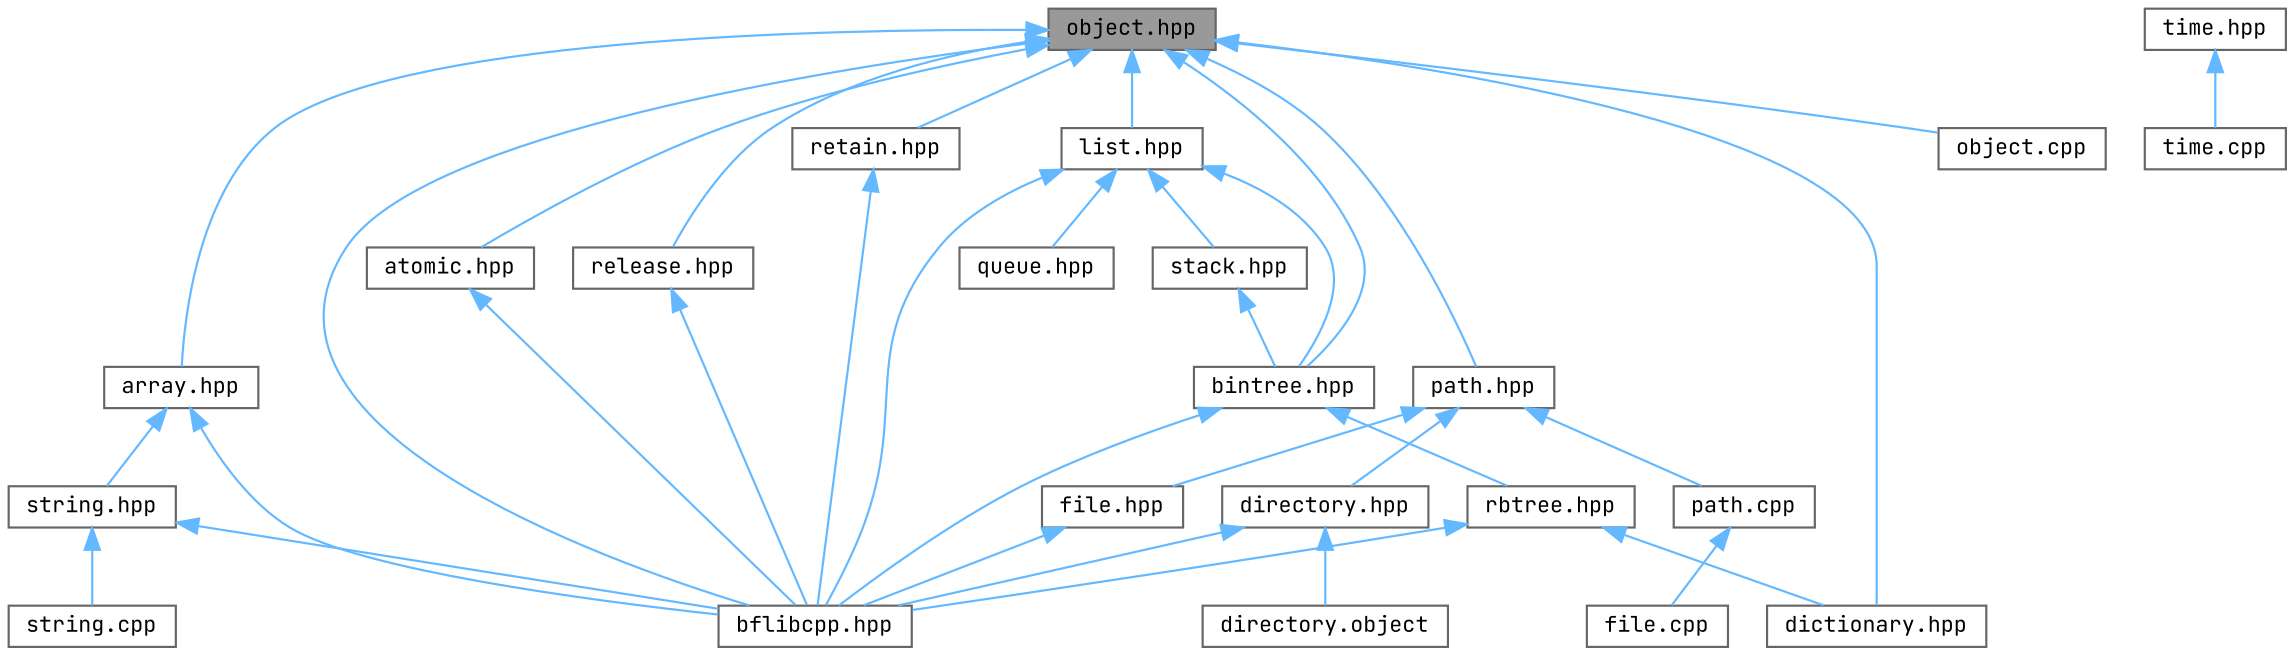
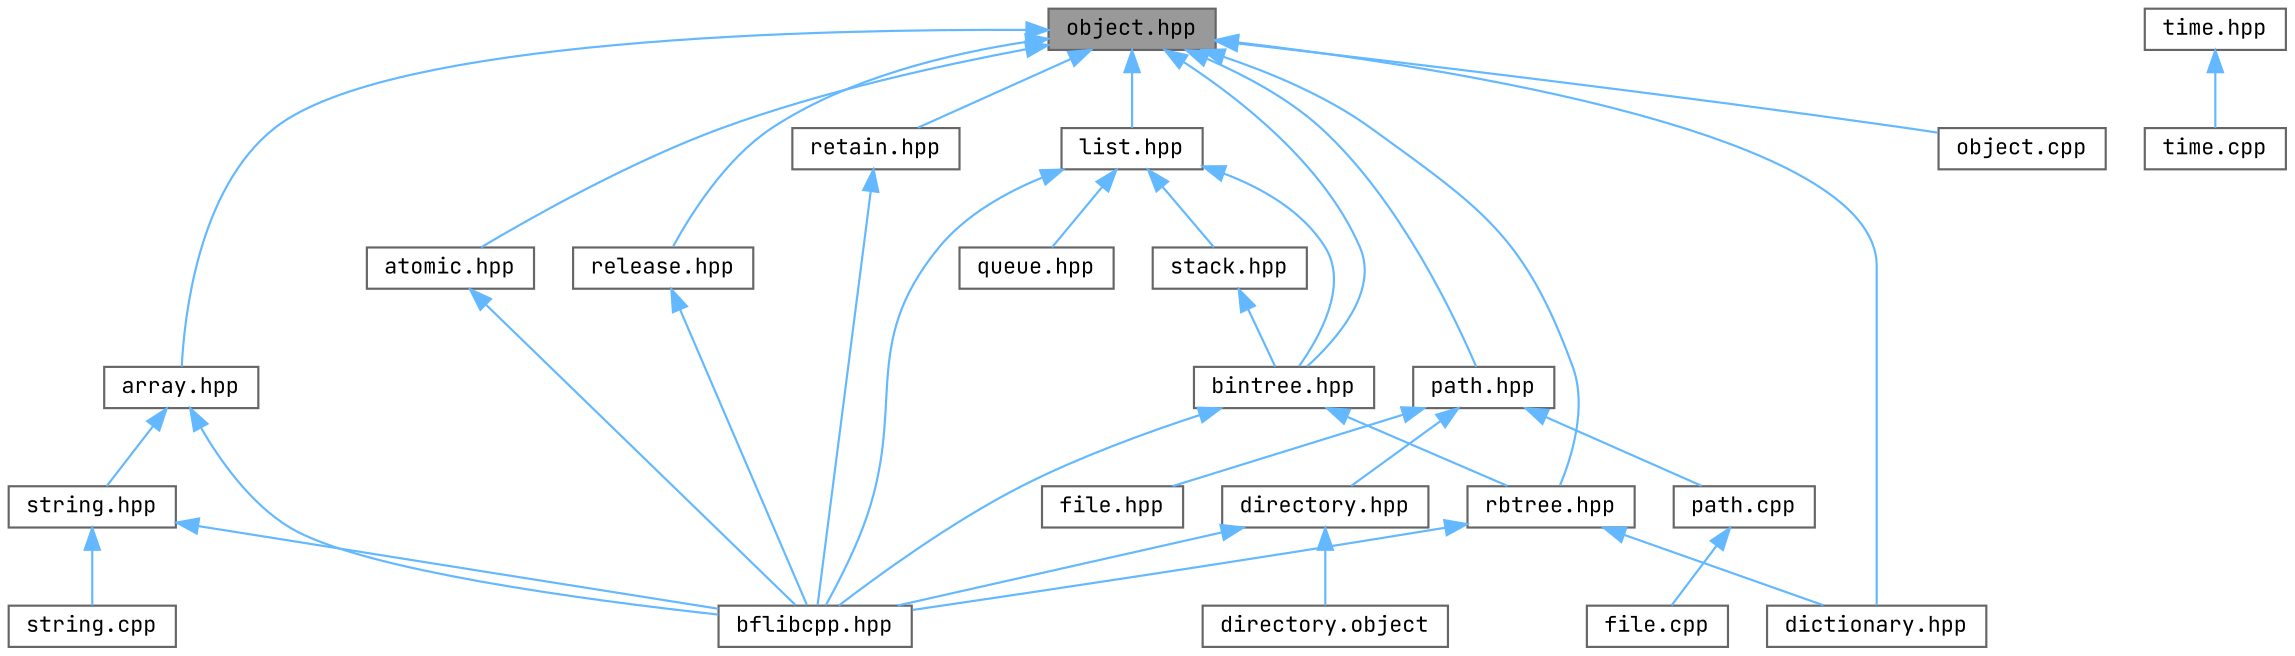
edge "bflibcpp.hpp" -> "object.hpp": now "rbtree.hpp" -> "object.hpp"
edge "bflibcpp.hpp" -> "file.hpp": removed
